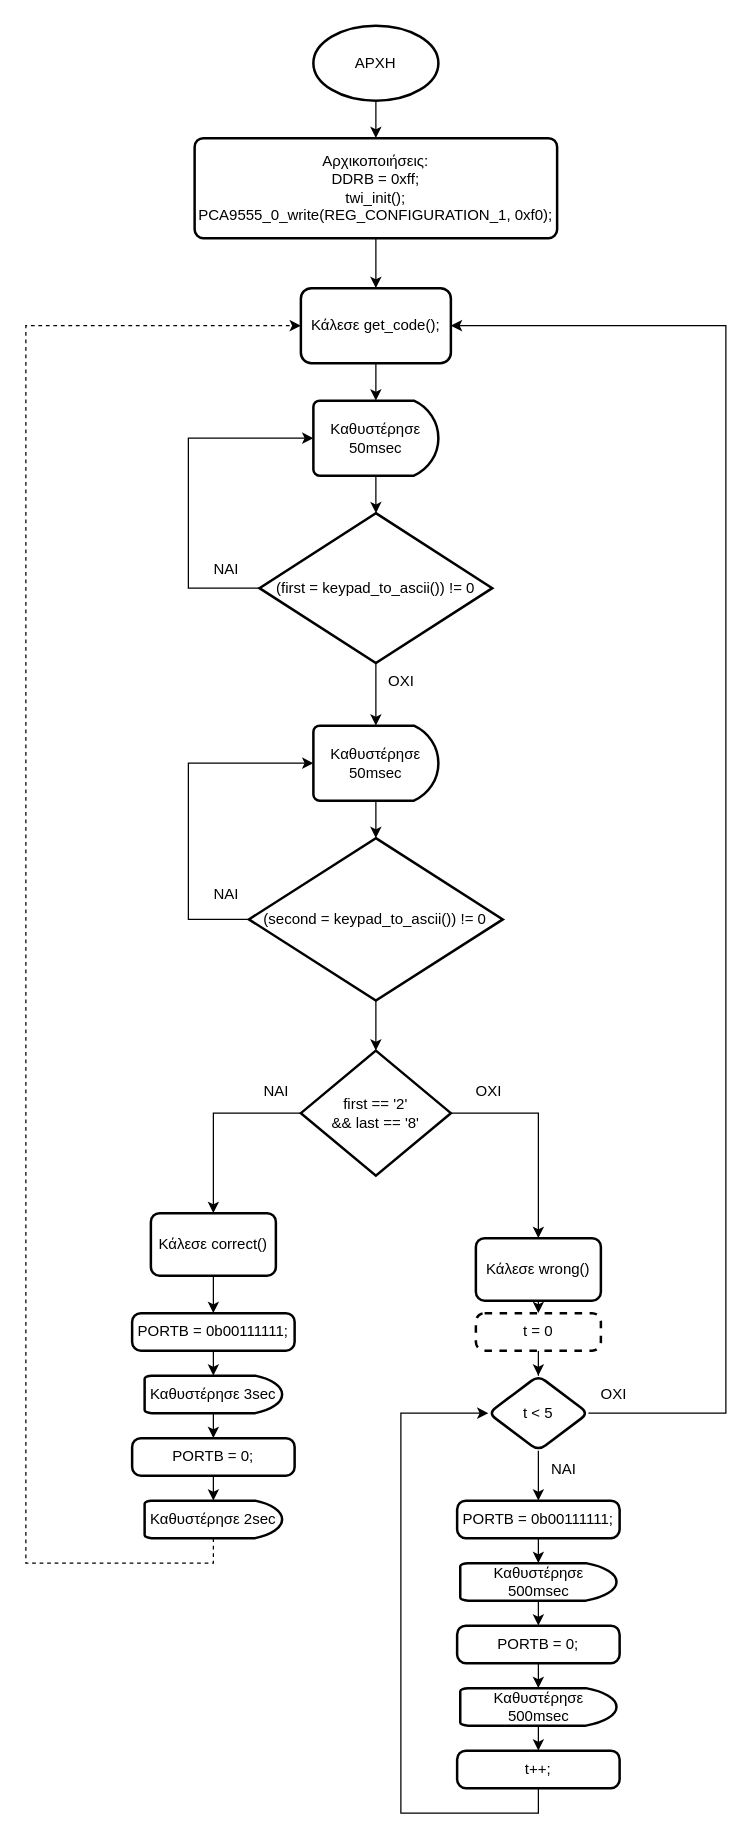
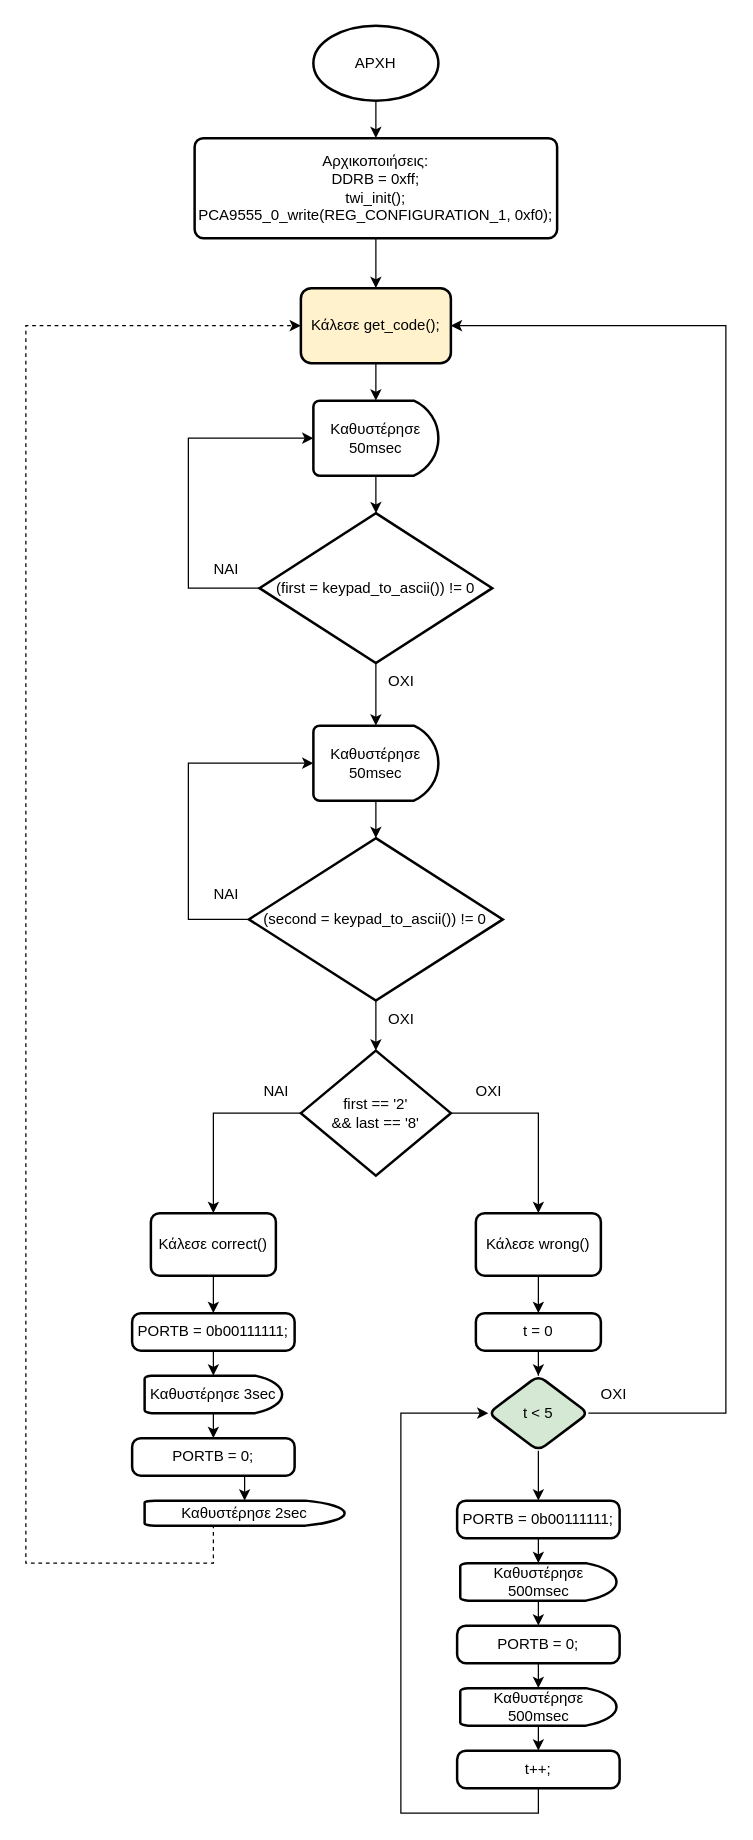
node "Κάλεσε get_code();": fillcolor #ffffff -> #fff2cc
node "OXI": added
node "Κάλεσε wrong()": moved (538, 1269) -> (538, 1244)
node "t = 0": style dashed -> solid
node "t < 5": fillcolor #ffffff -> #d5e8d4
node "NAI": removed
node "Καθυστέρησε 2sec": size 138x38 -> 200x25
